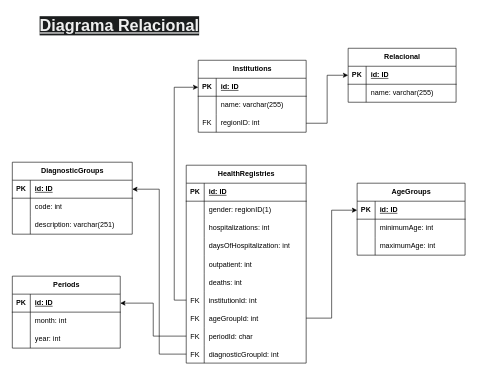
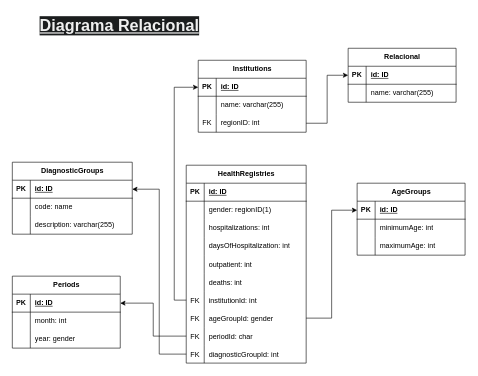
node "code: int": label "code: int" -> "code: name"
node "description: varchar(251)": label "description: varchar(251)" -> "description: varchar(255)"
node "ageGroupId: int": label "ageGroupId: int" -> "ageGroupId: gender"
node "year: int": label "year: int" -> "year: gender"
